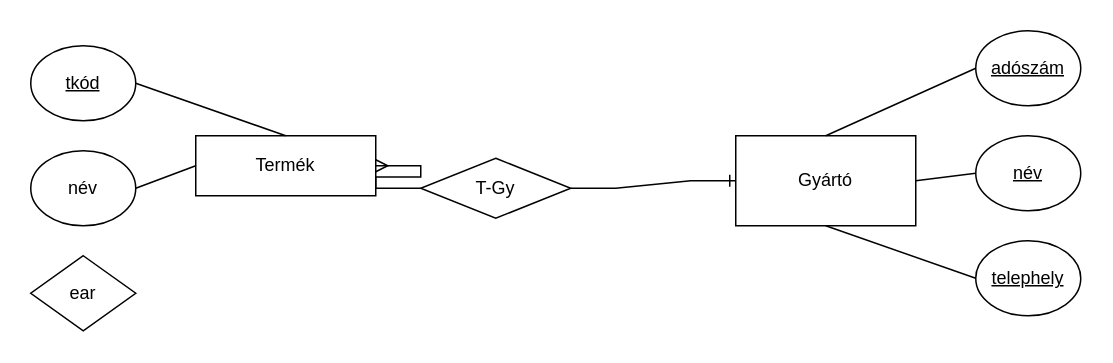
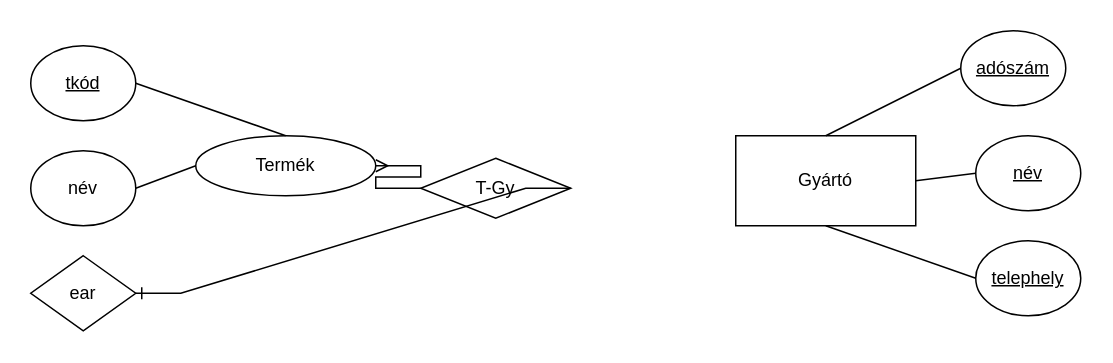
node "adószám": moved (1028, 68) -> (1013, 68)
node "Termék": shape rectangle -> ellipse
edge "T-Gy" -> "Gyártó": now "T-Gy" -> "ear"
